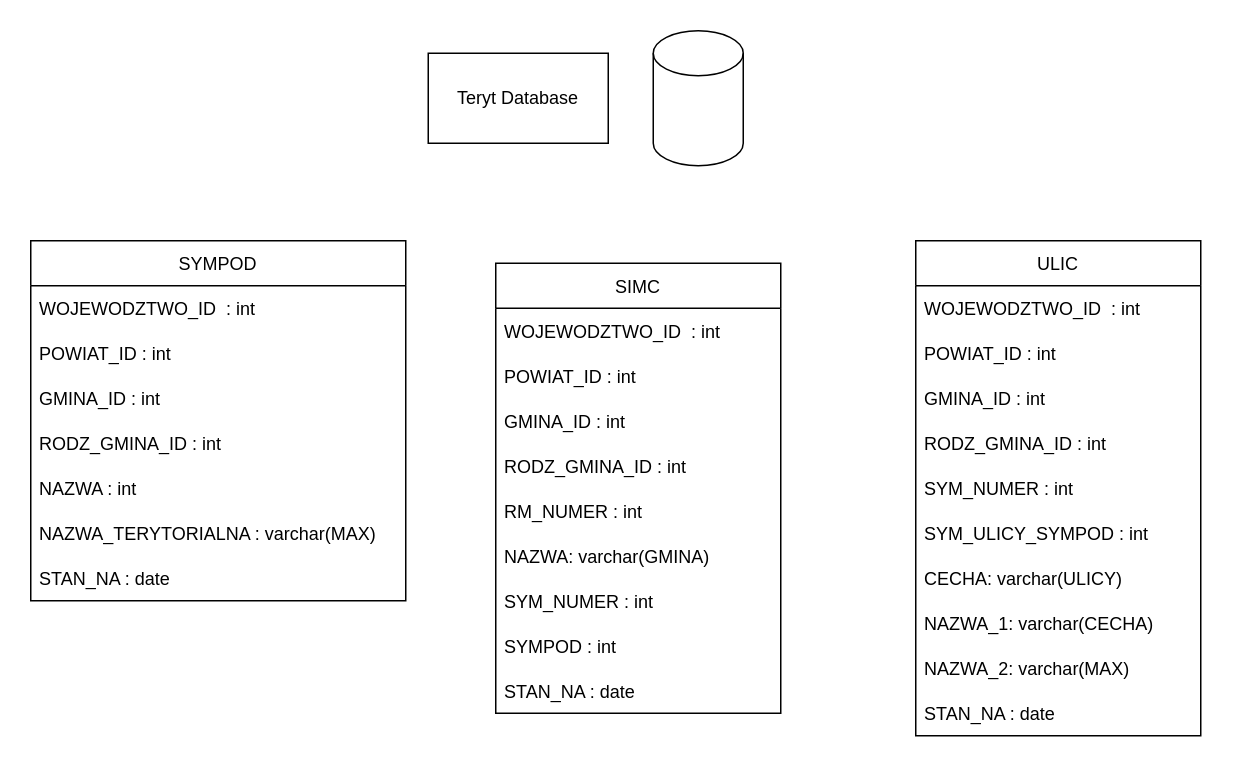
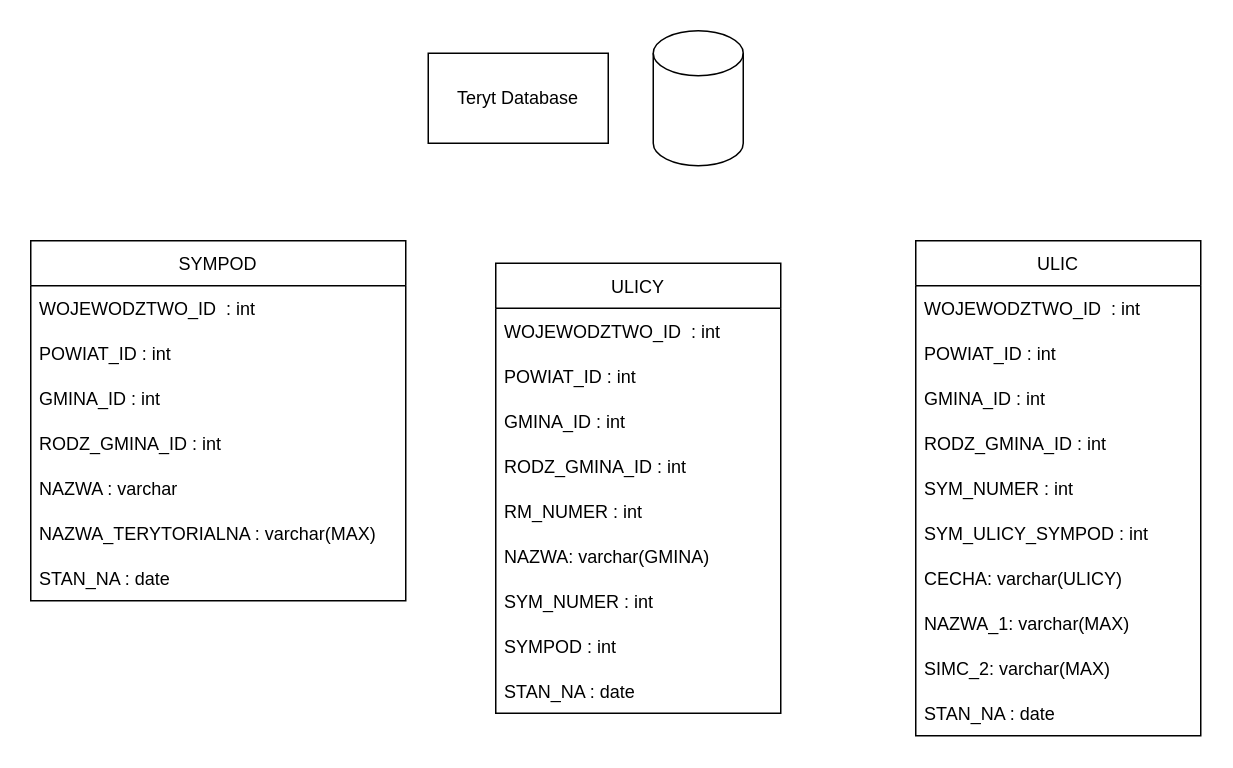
node "SIMC": label "SIMC" -> "ULICY"
node "NAZWA : int": label "NAZWA : int" -> "NAZWA : varchar"
node "NAZWA_1: varchar(CECHA)": label "NAZWA_1: varchar(CECHA)" -> "NAZWA_1: varchar(MAX)"
node "NAZWA_2: varchar(MAX)": label "NAZWA_2: varchar(MAX)" -> "SIMC_2: varchar(MAX)"
